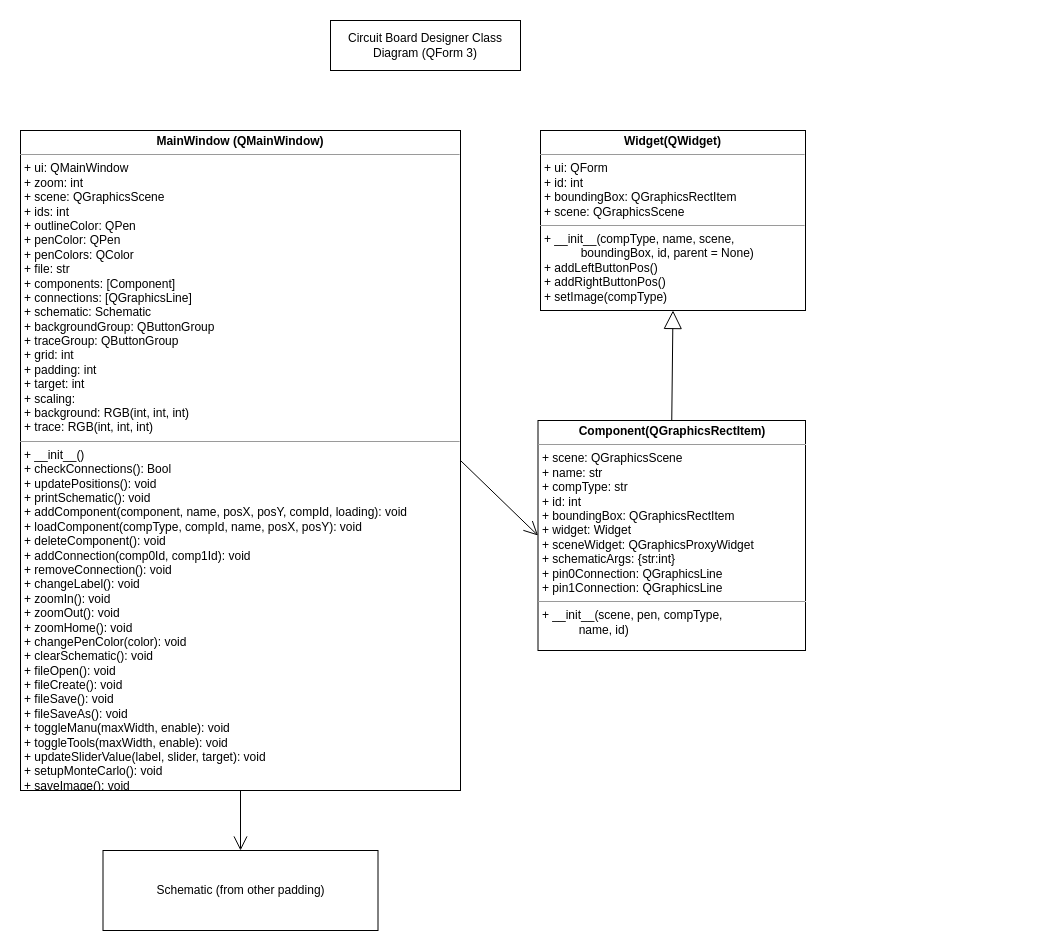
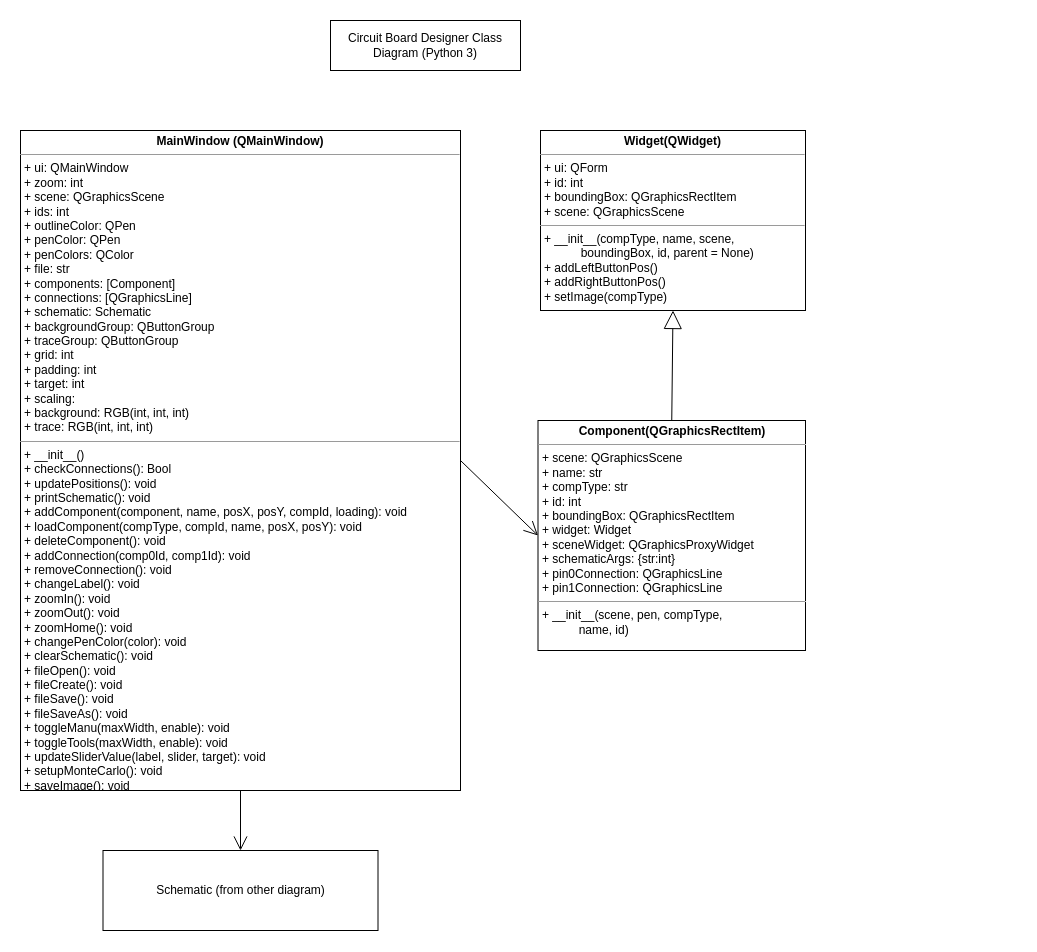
node "Circuit Board Designer Class Diagram (QForm 3)": label "Circuit Board Designer Class Diagram (QForm 3)" -> "Circuit Board Designer Class Diagram (Python 3)"
node "Schematic (from other padding)": label "Schematic (from other padding)" -> "Schematic (from other diagram)"
